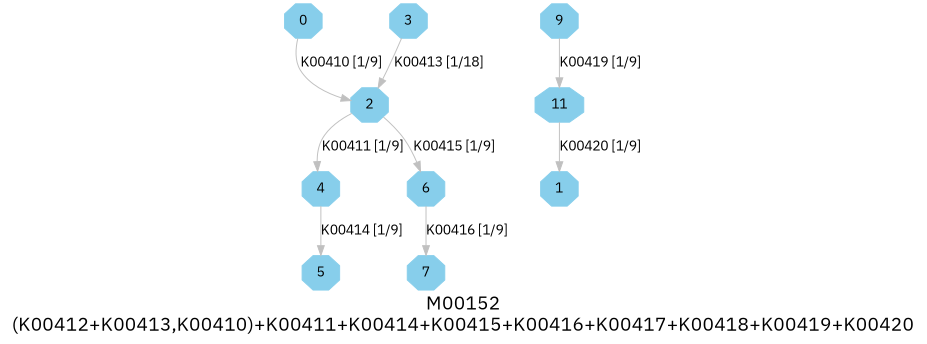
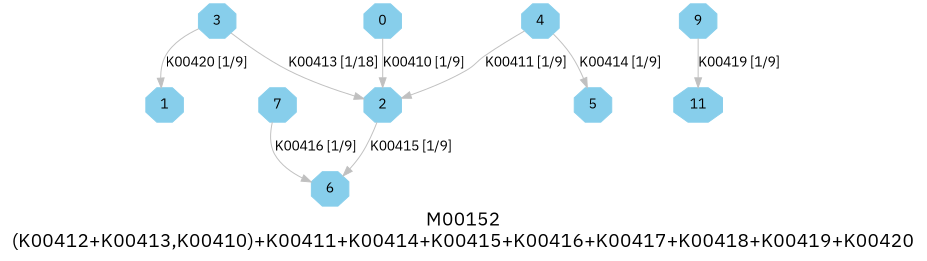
edge "2" -> "4": reversed
edge "11" -> "1": now "3" -> "1"
edge "6" -> "7": reversed
